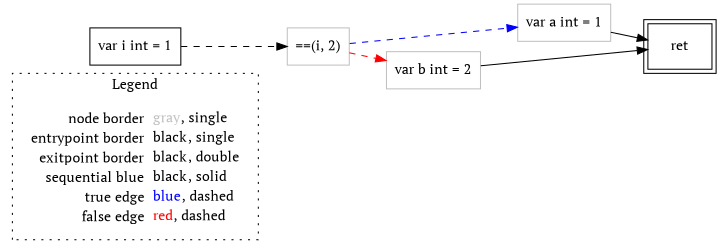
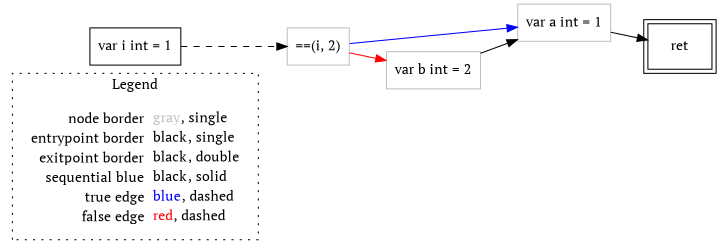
edge "==(i, 2)" -> "var a int = 1": style dashed -> solid
edge "==(i, 2)" -> "var b int = 2": style dashed -> solid
edge "var b int = 2" -> "ret": now "var b int = 2" -> "var a int = 1"
